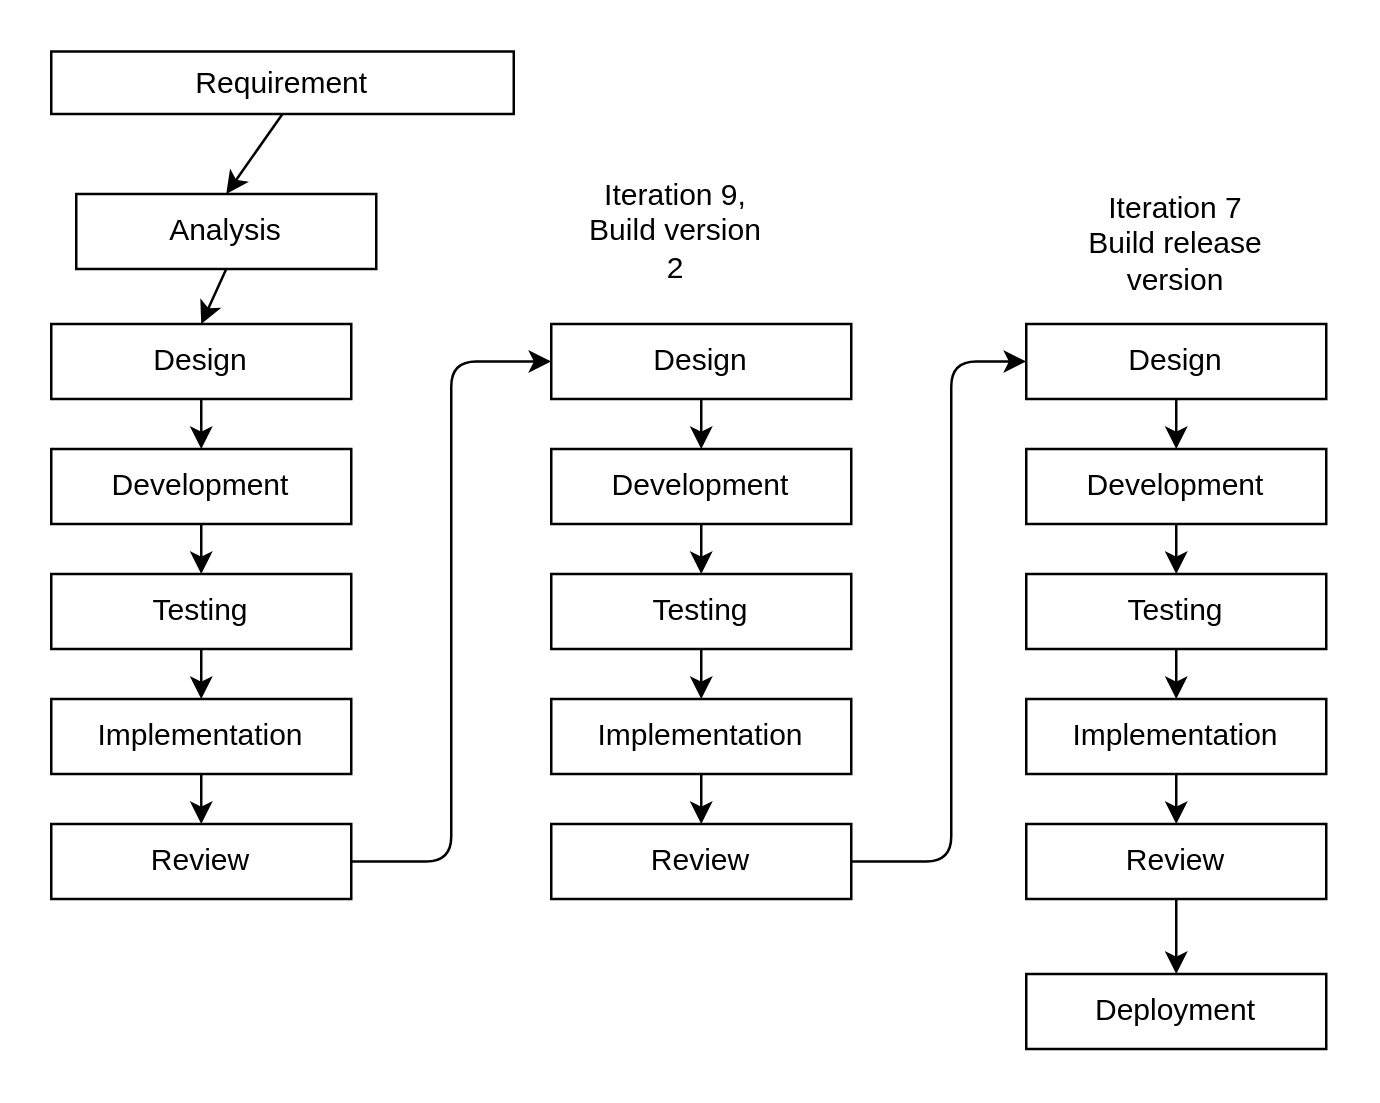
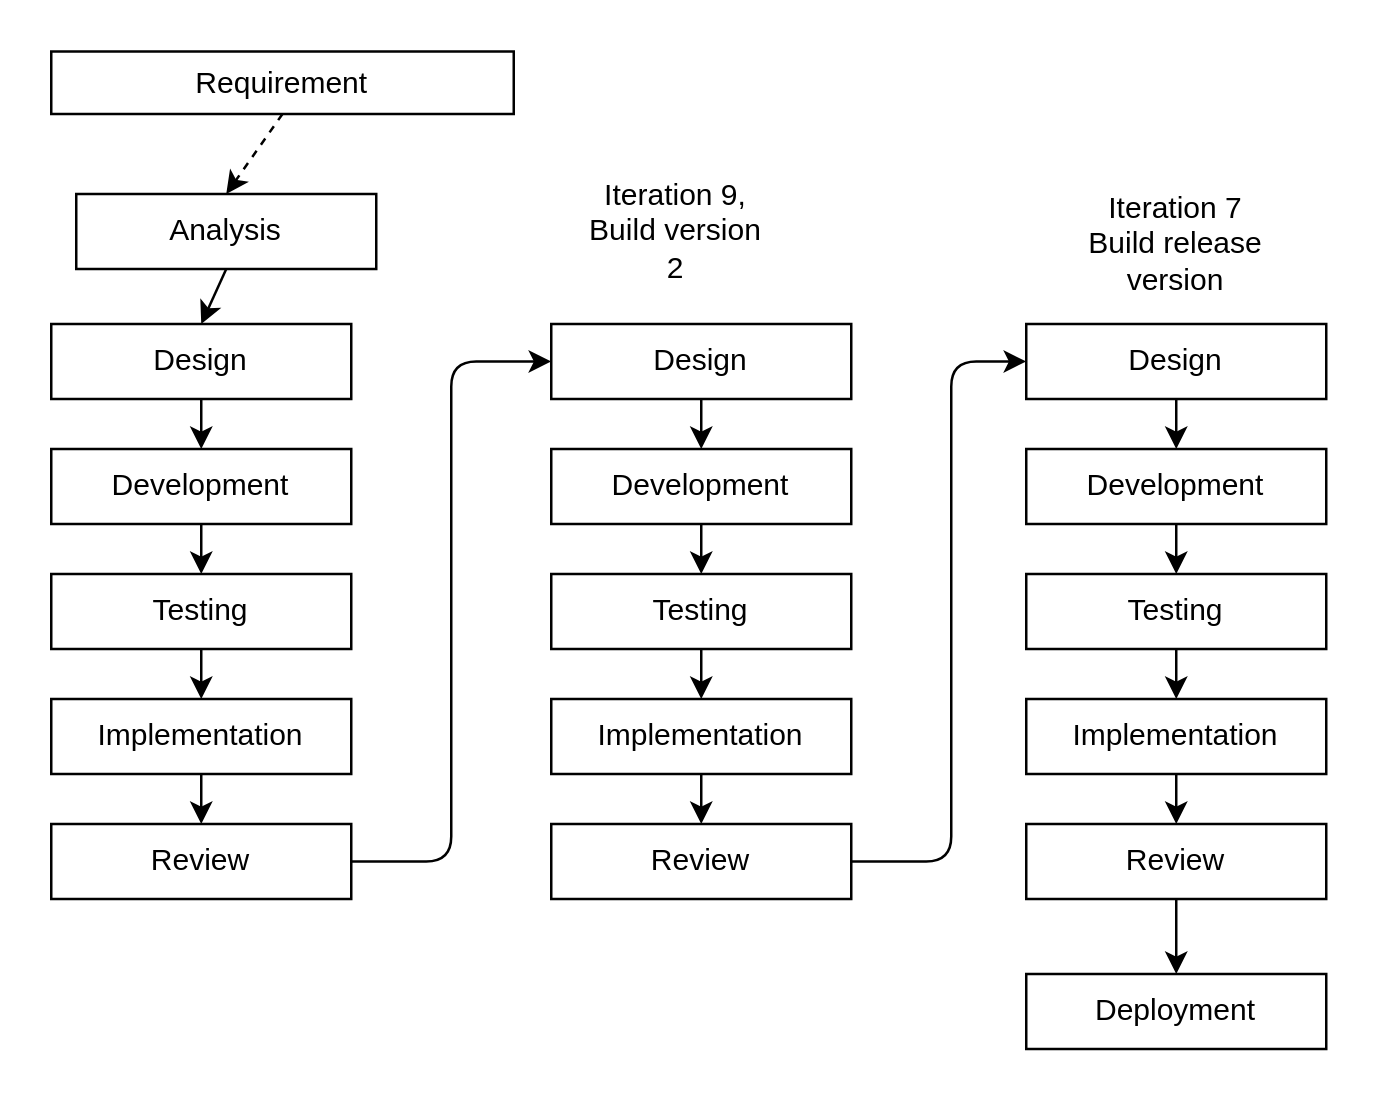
edge "Requirement" -> "Analysis": style solid -> dashed
